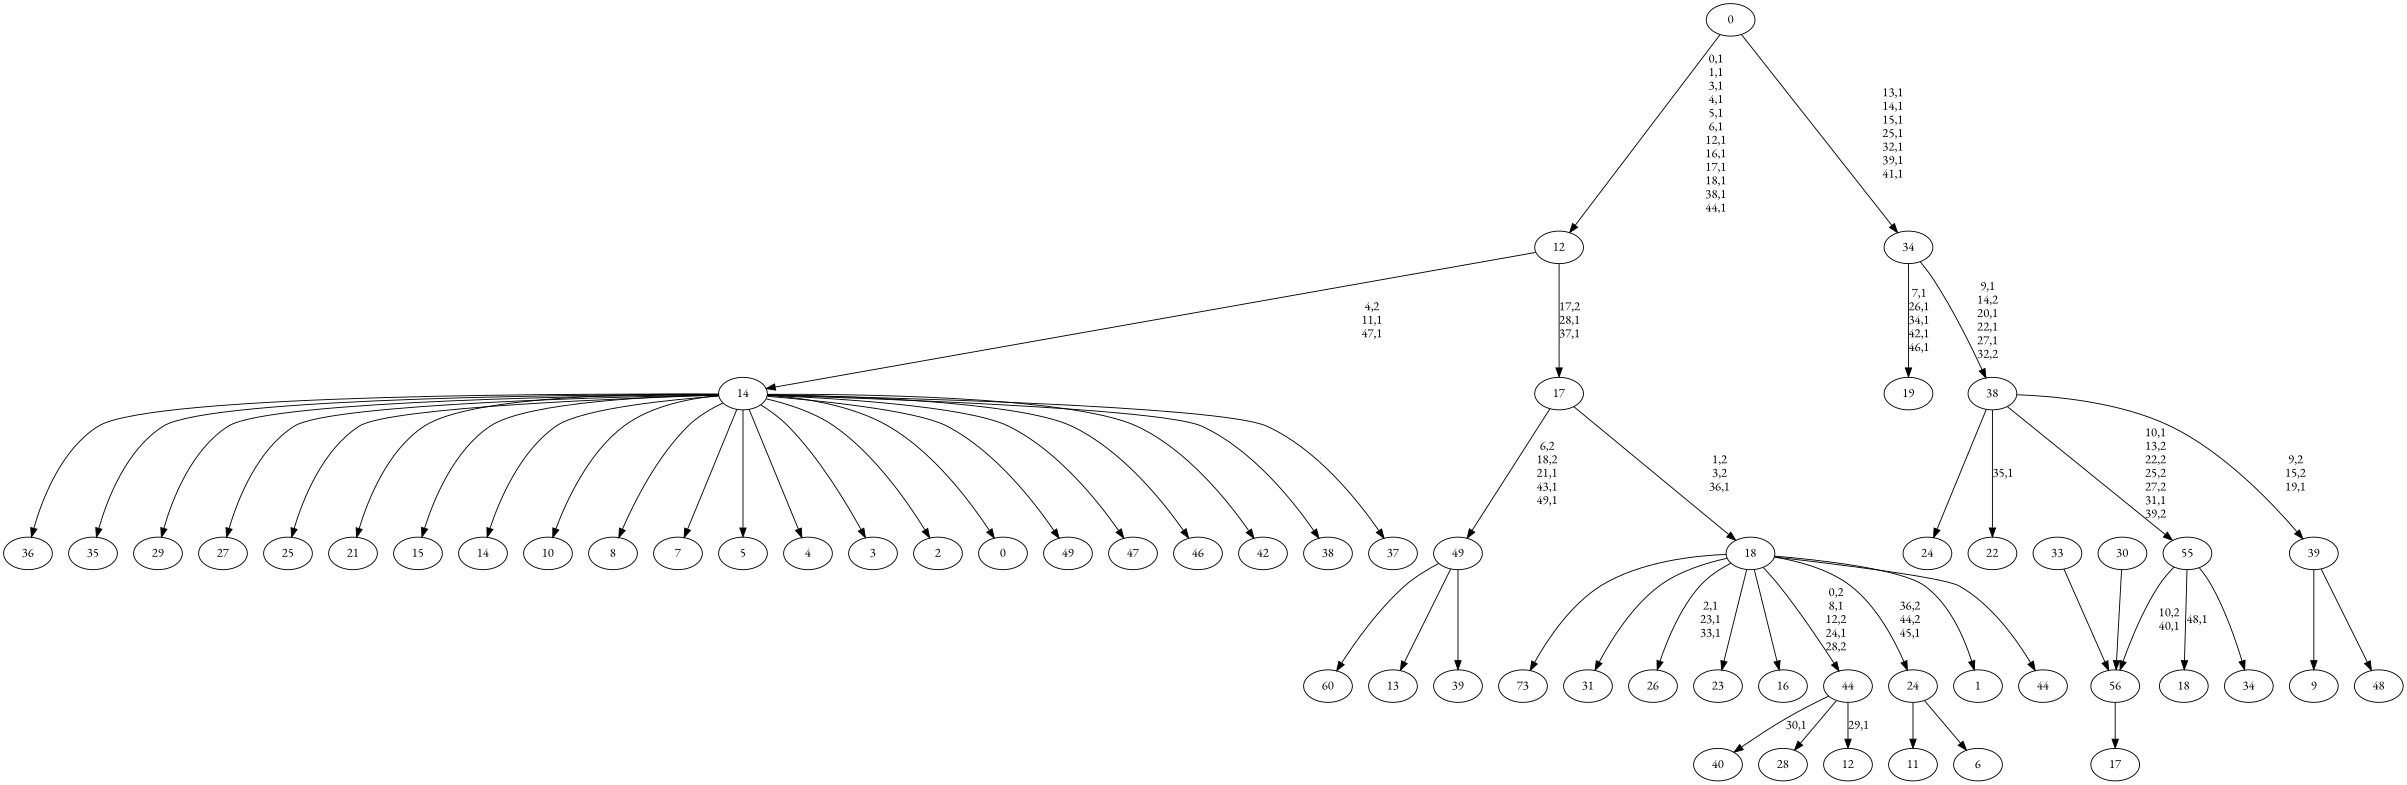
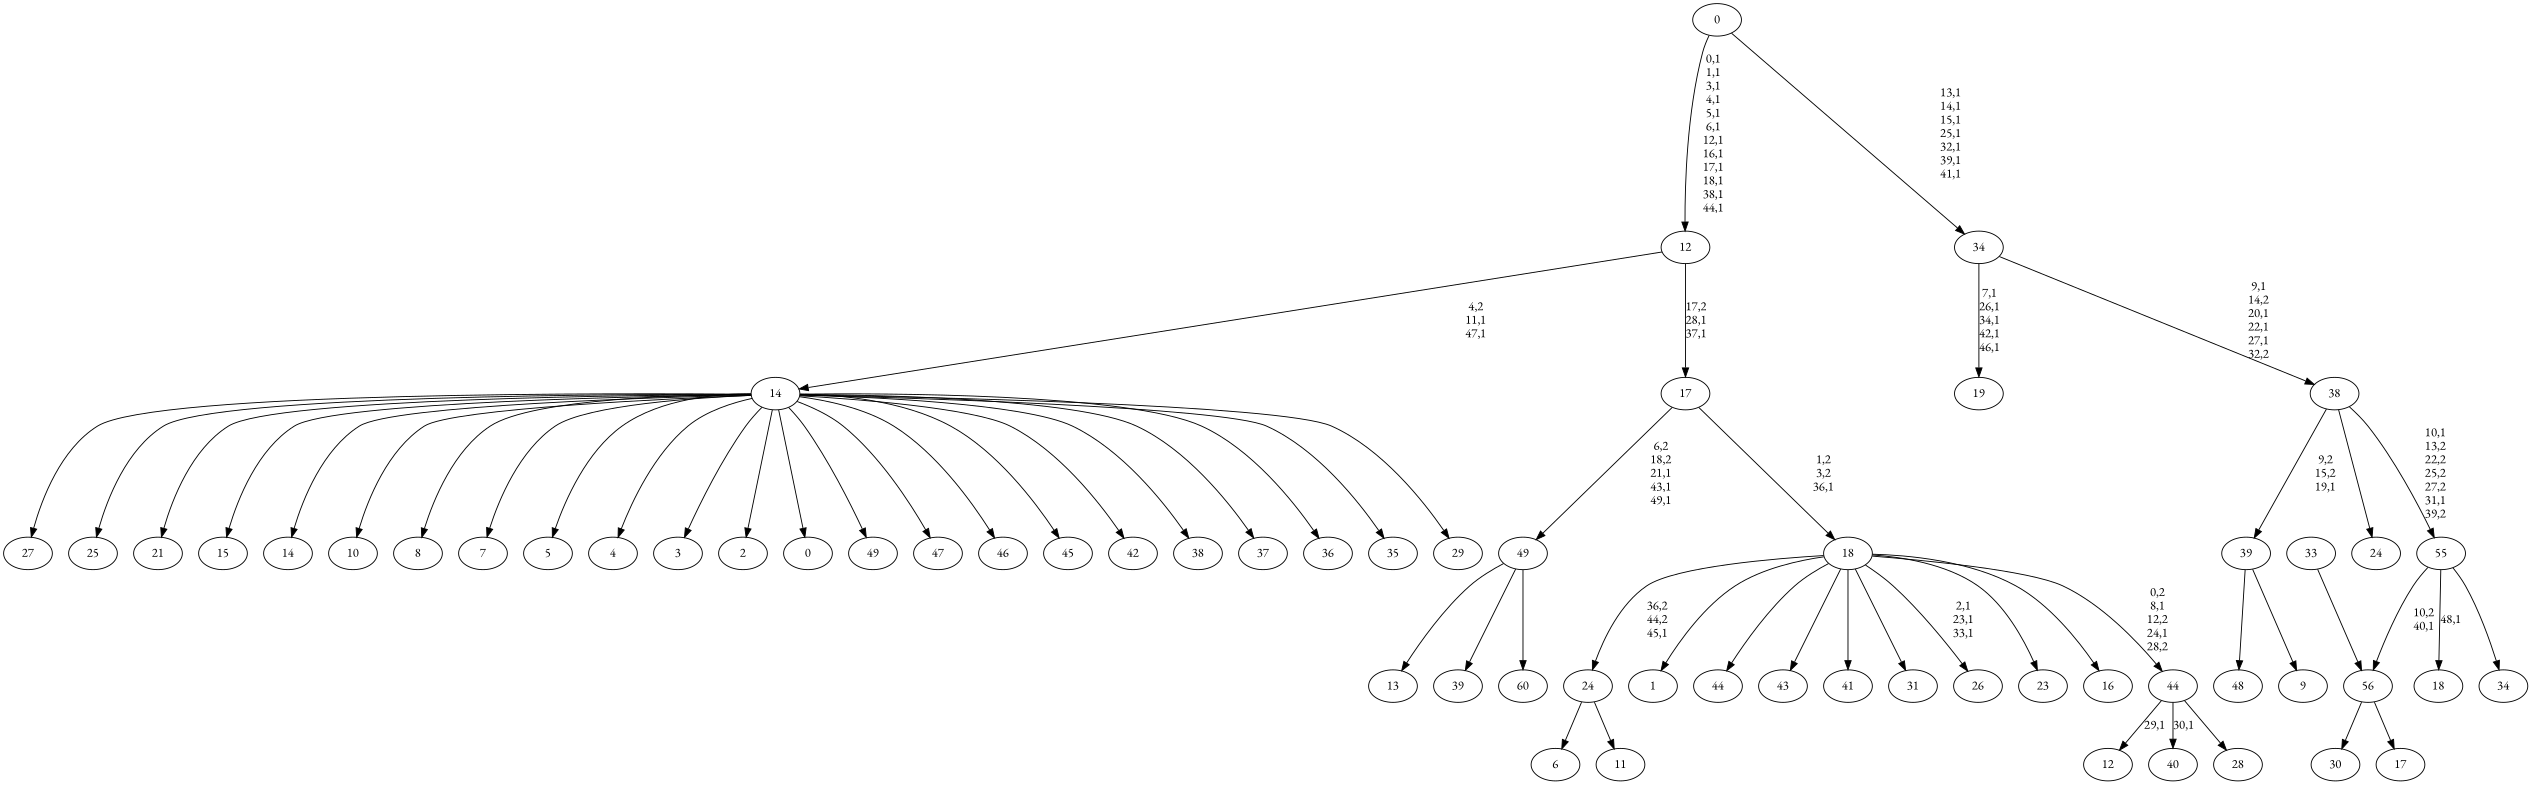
node "45": added
node "22": removed
edge "30" -> "56": reversed
node "73": label "73" -> "43"
node "41": added
